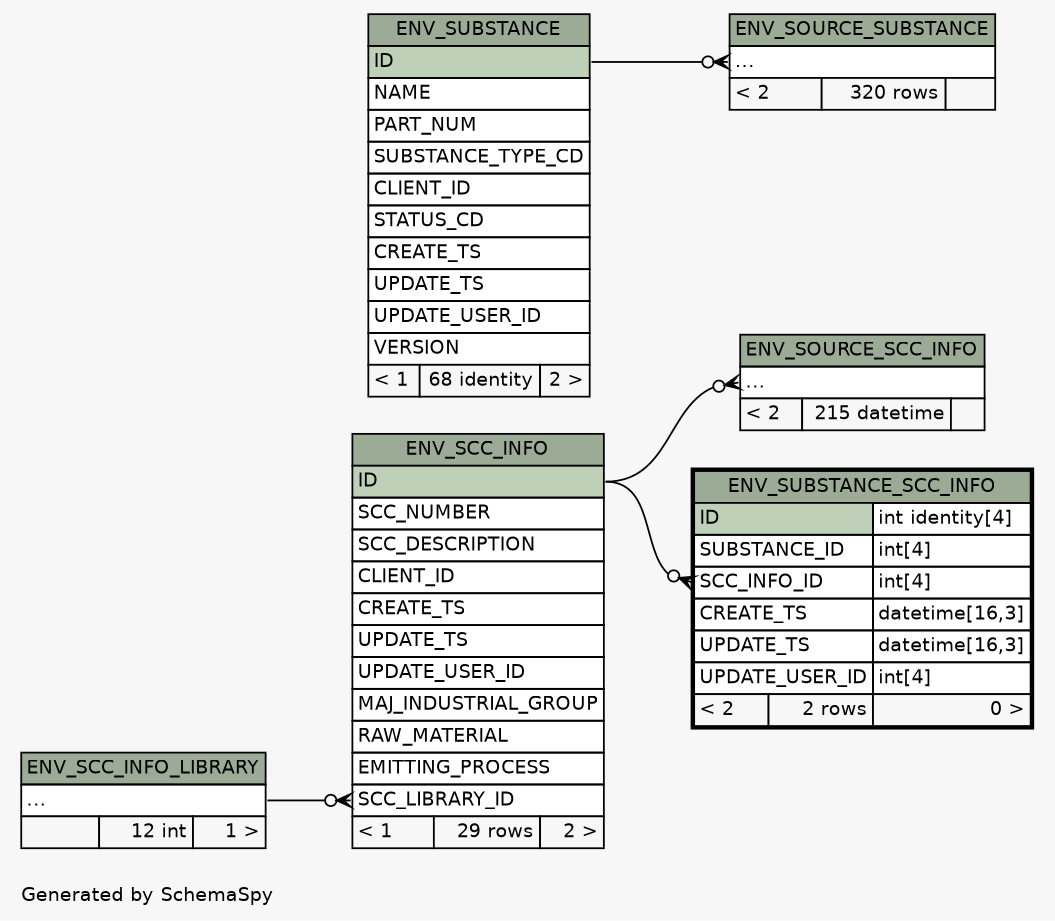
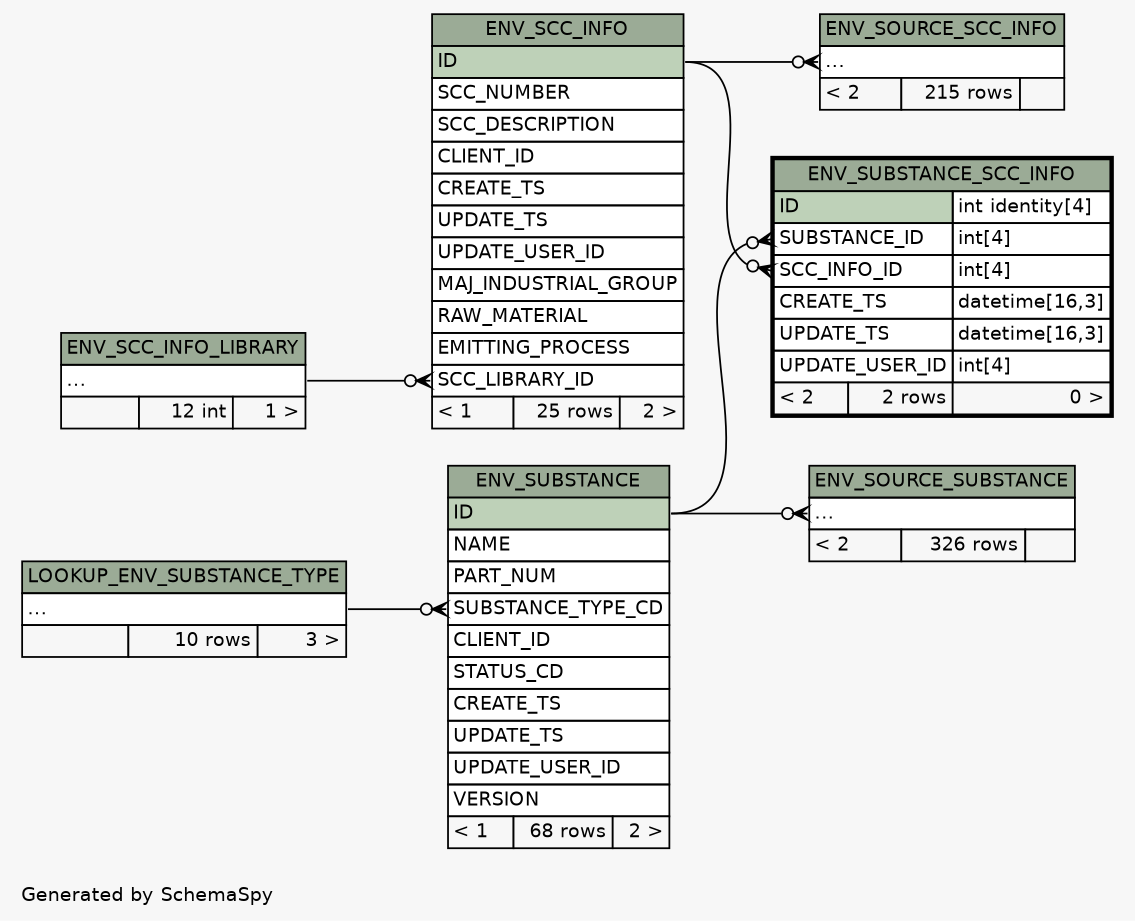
node "ENV_SOURCE_SUBSTANCE": text "320 rows" -> "326 rows"
node "ENV_SUBSTANCE": text "68 identity" -> "68 rows"
edge "ENV_SUBSTANCE" -> "ENV_SUBSTANCE_SCC_INFO": added
node "ENV_SOURCE_SCC_INFO": text "215 datetime" -> "215 rows"
node "LOOKUP_ENV_SUBSTANCE_TYPE": added
node "ENV_SCC_INFO": text "29 rows" -> "25 rows"
